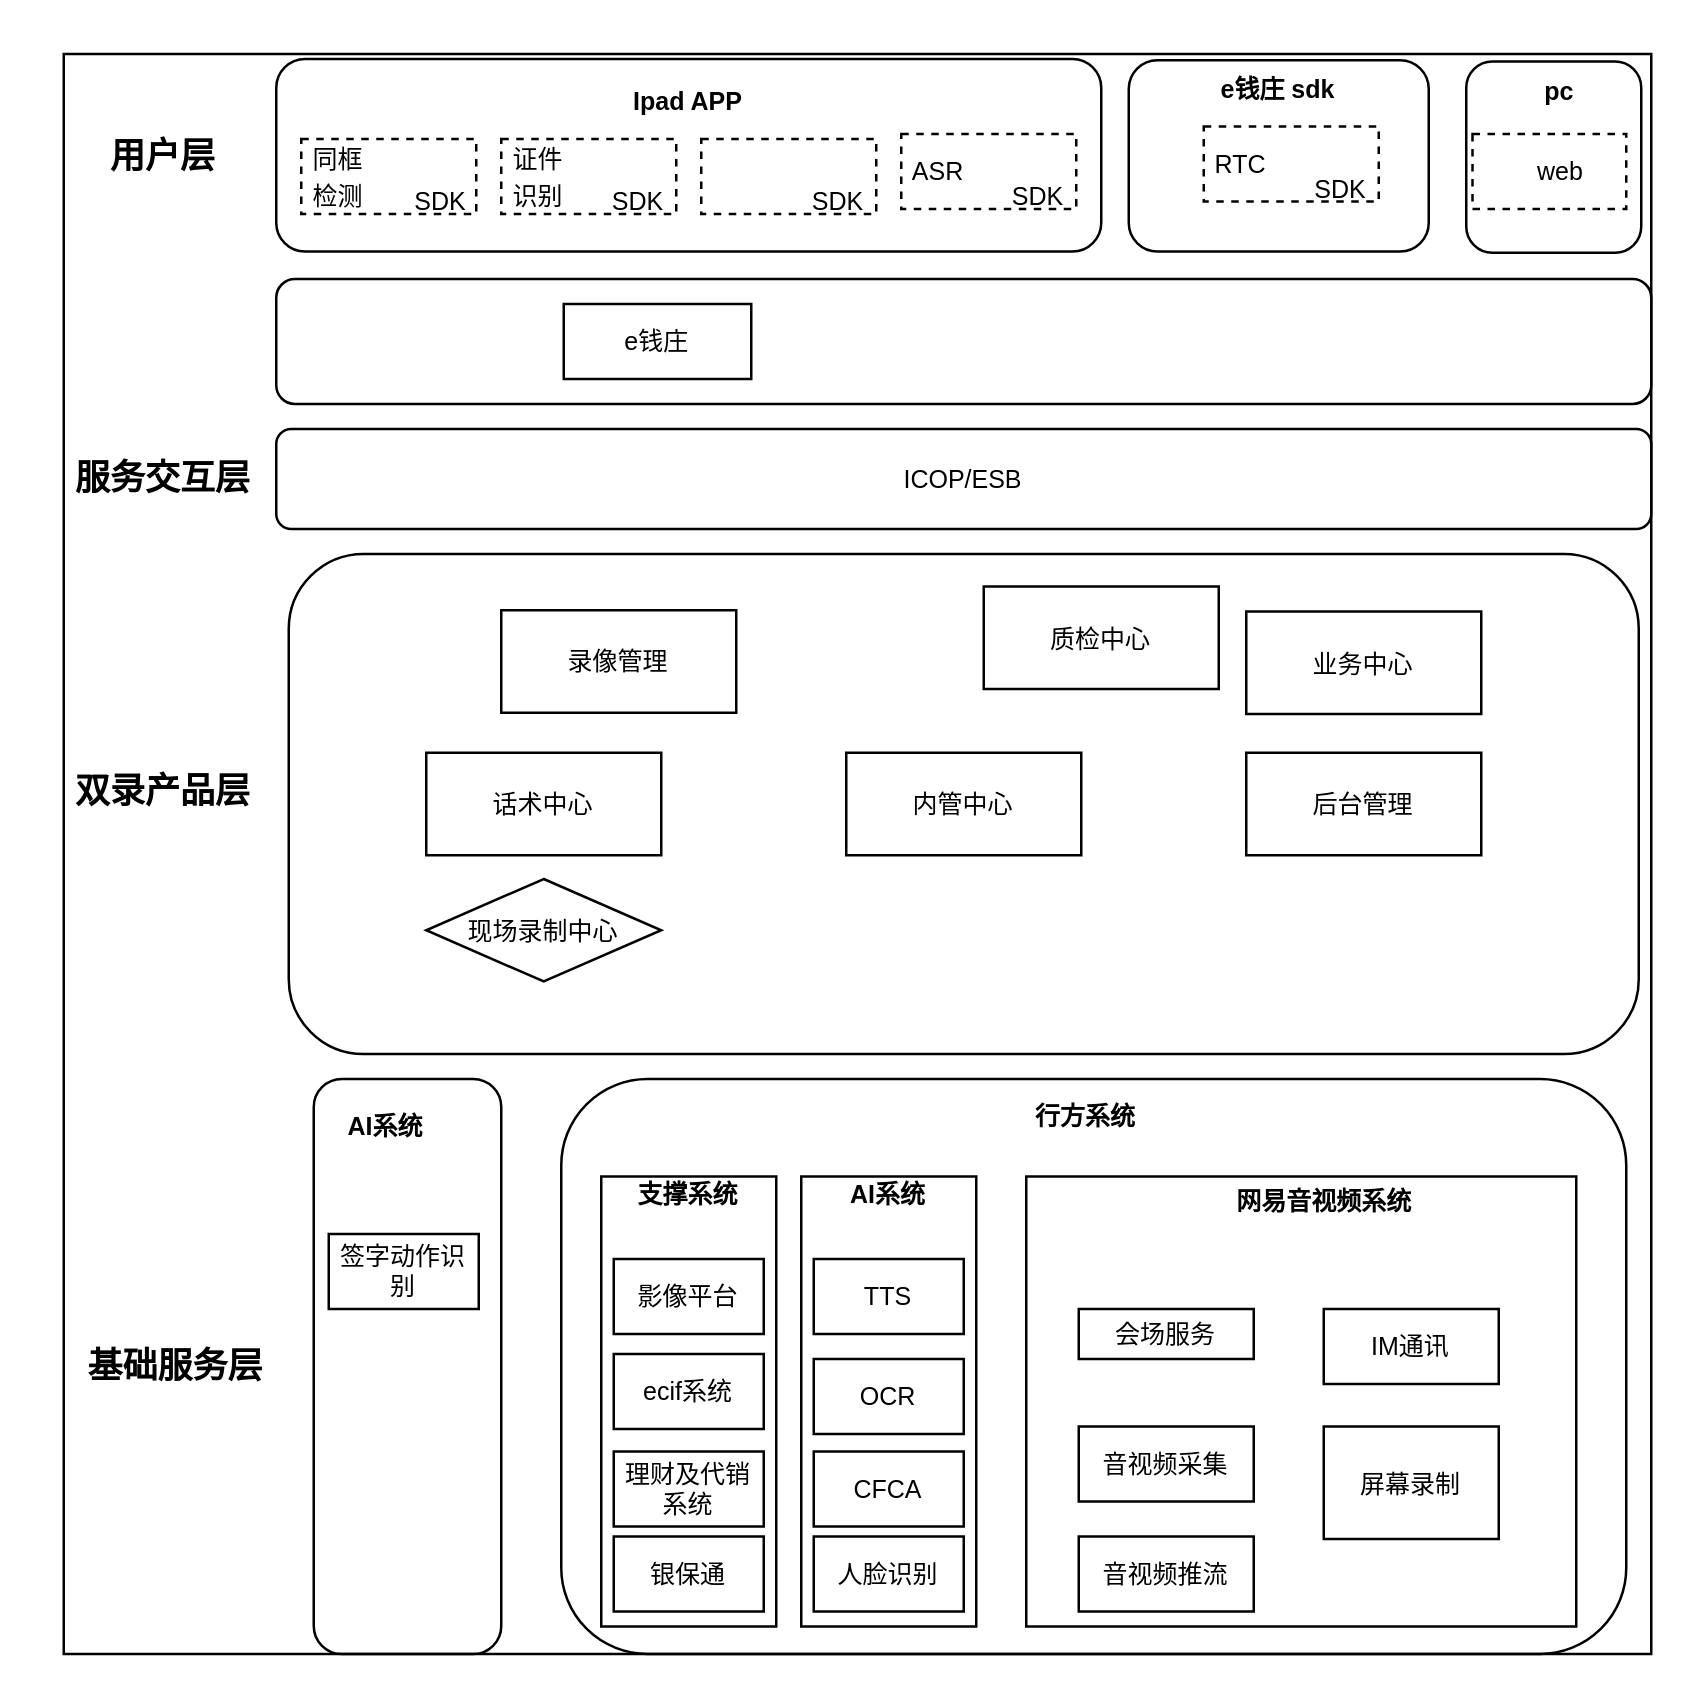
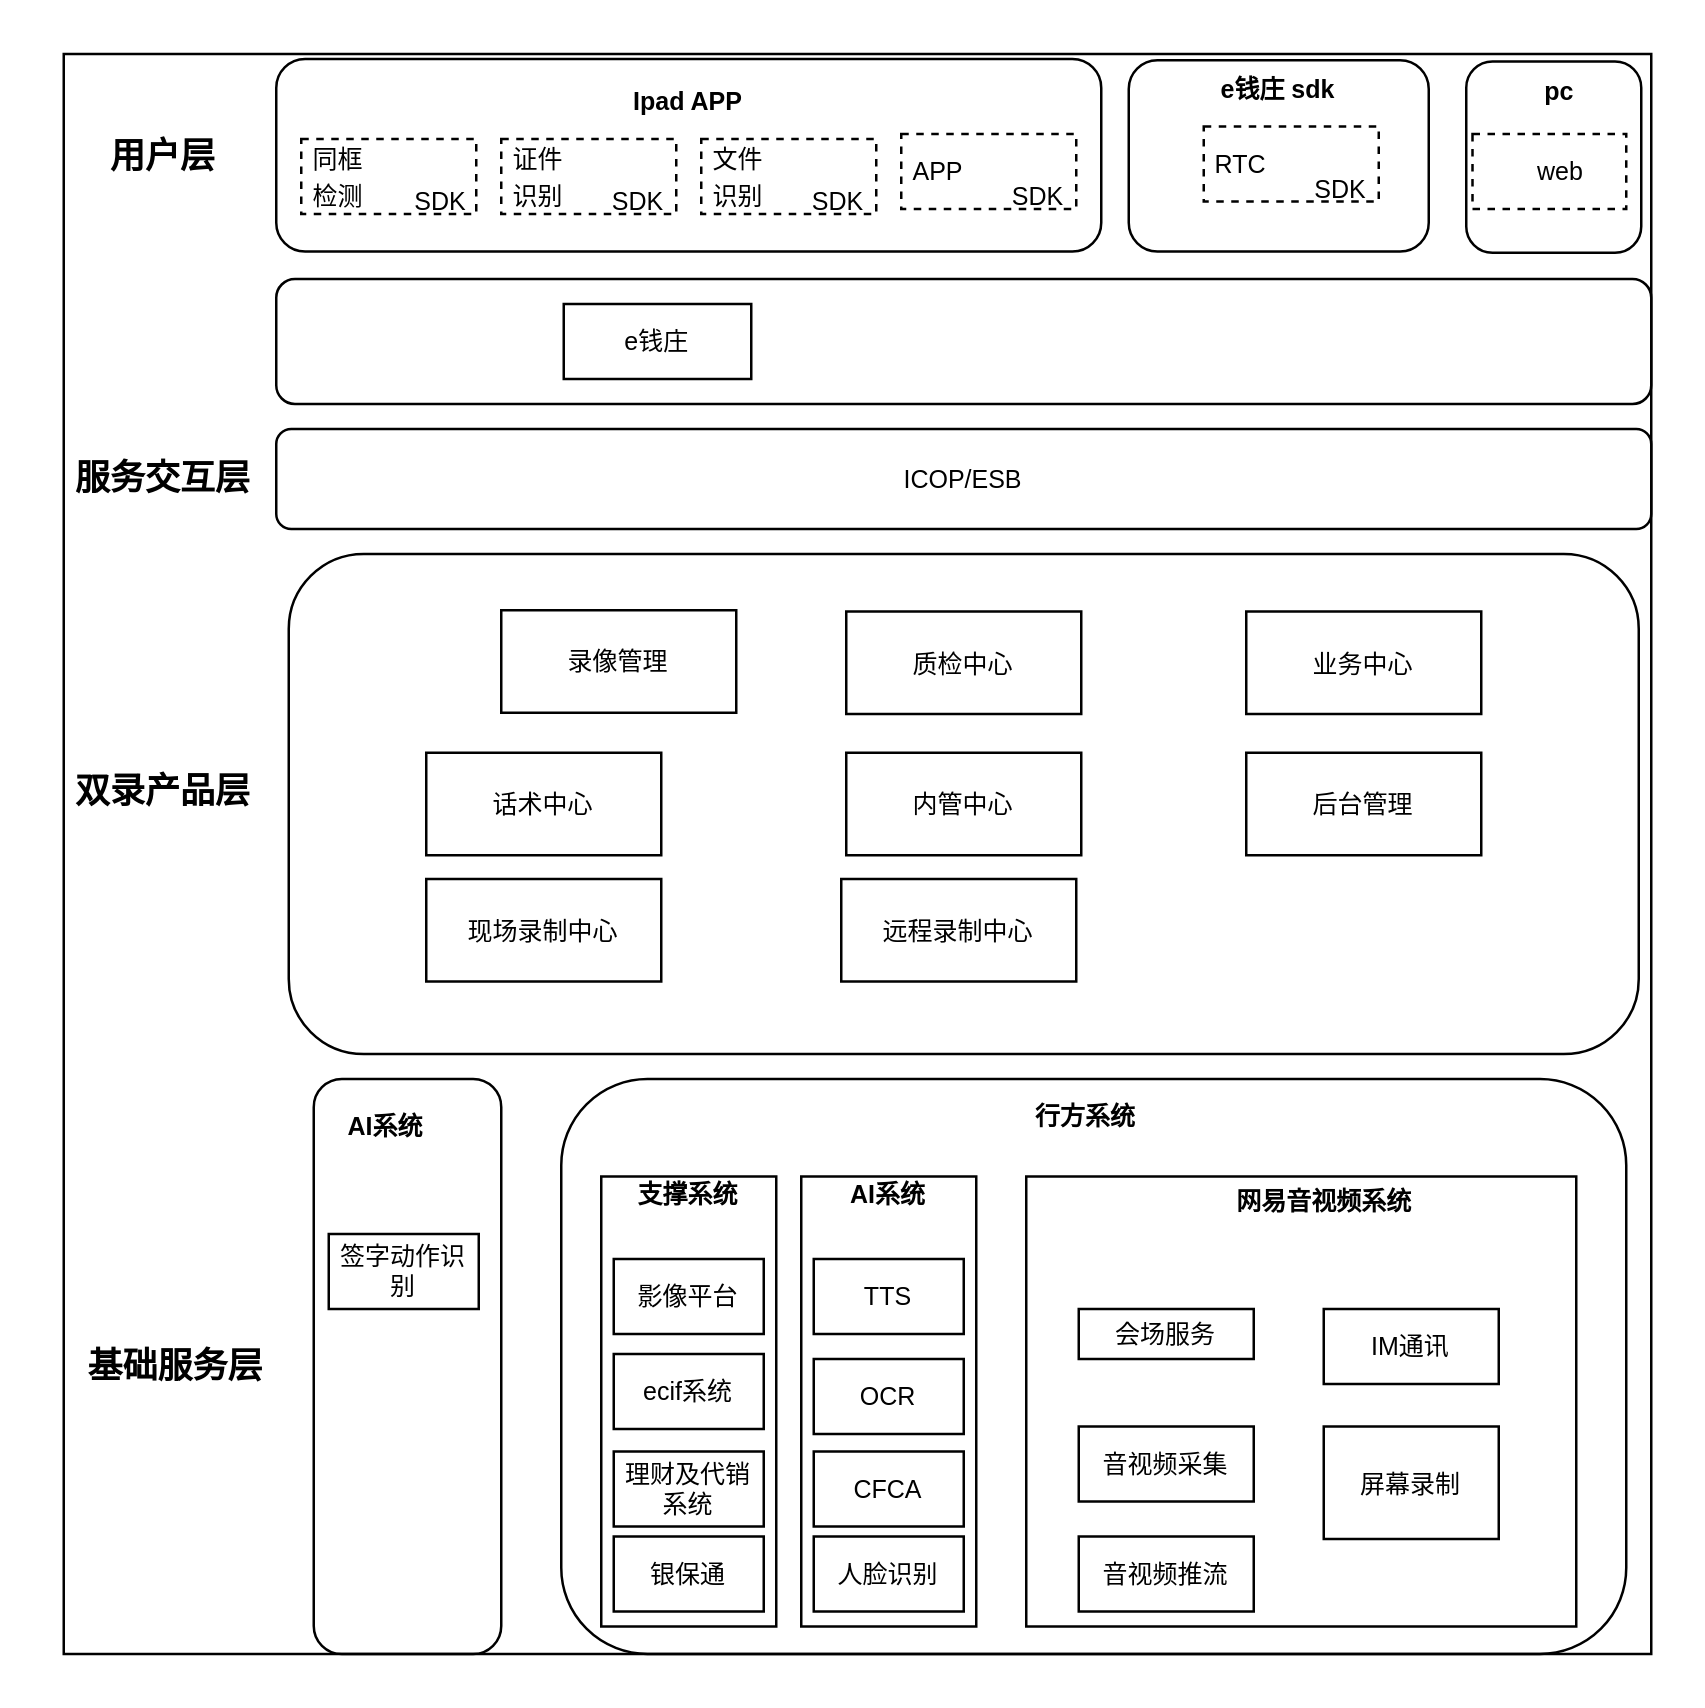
node "ASR": label "ASR" -> "APP"
node "文件识别": added
node "质检中心": moved (1101, 638) -> (964, 663)
node "现场录制中心": shape diamond -> rectangle
node "远程录制中心": added
